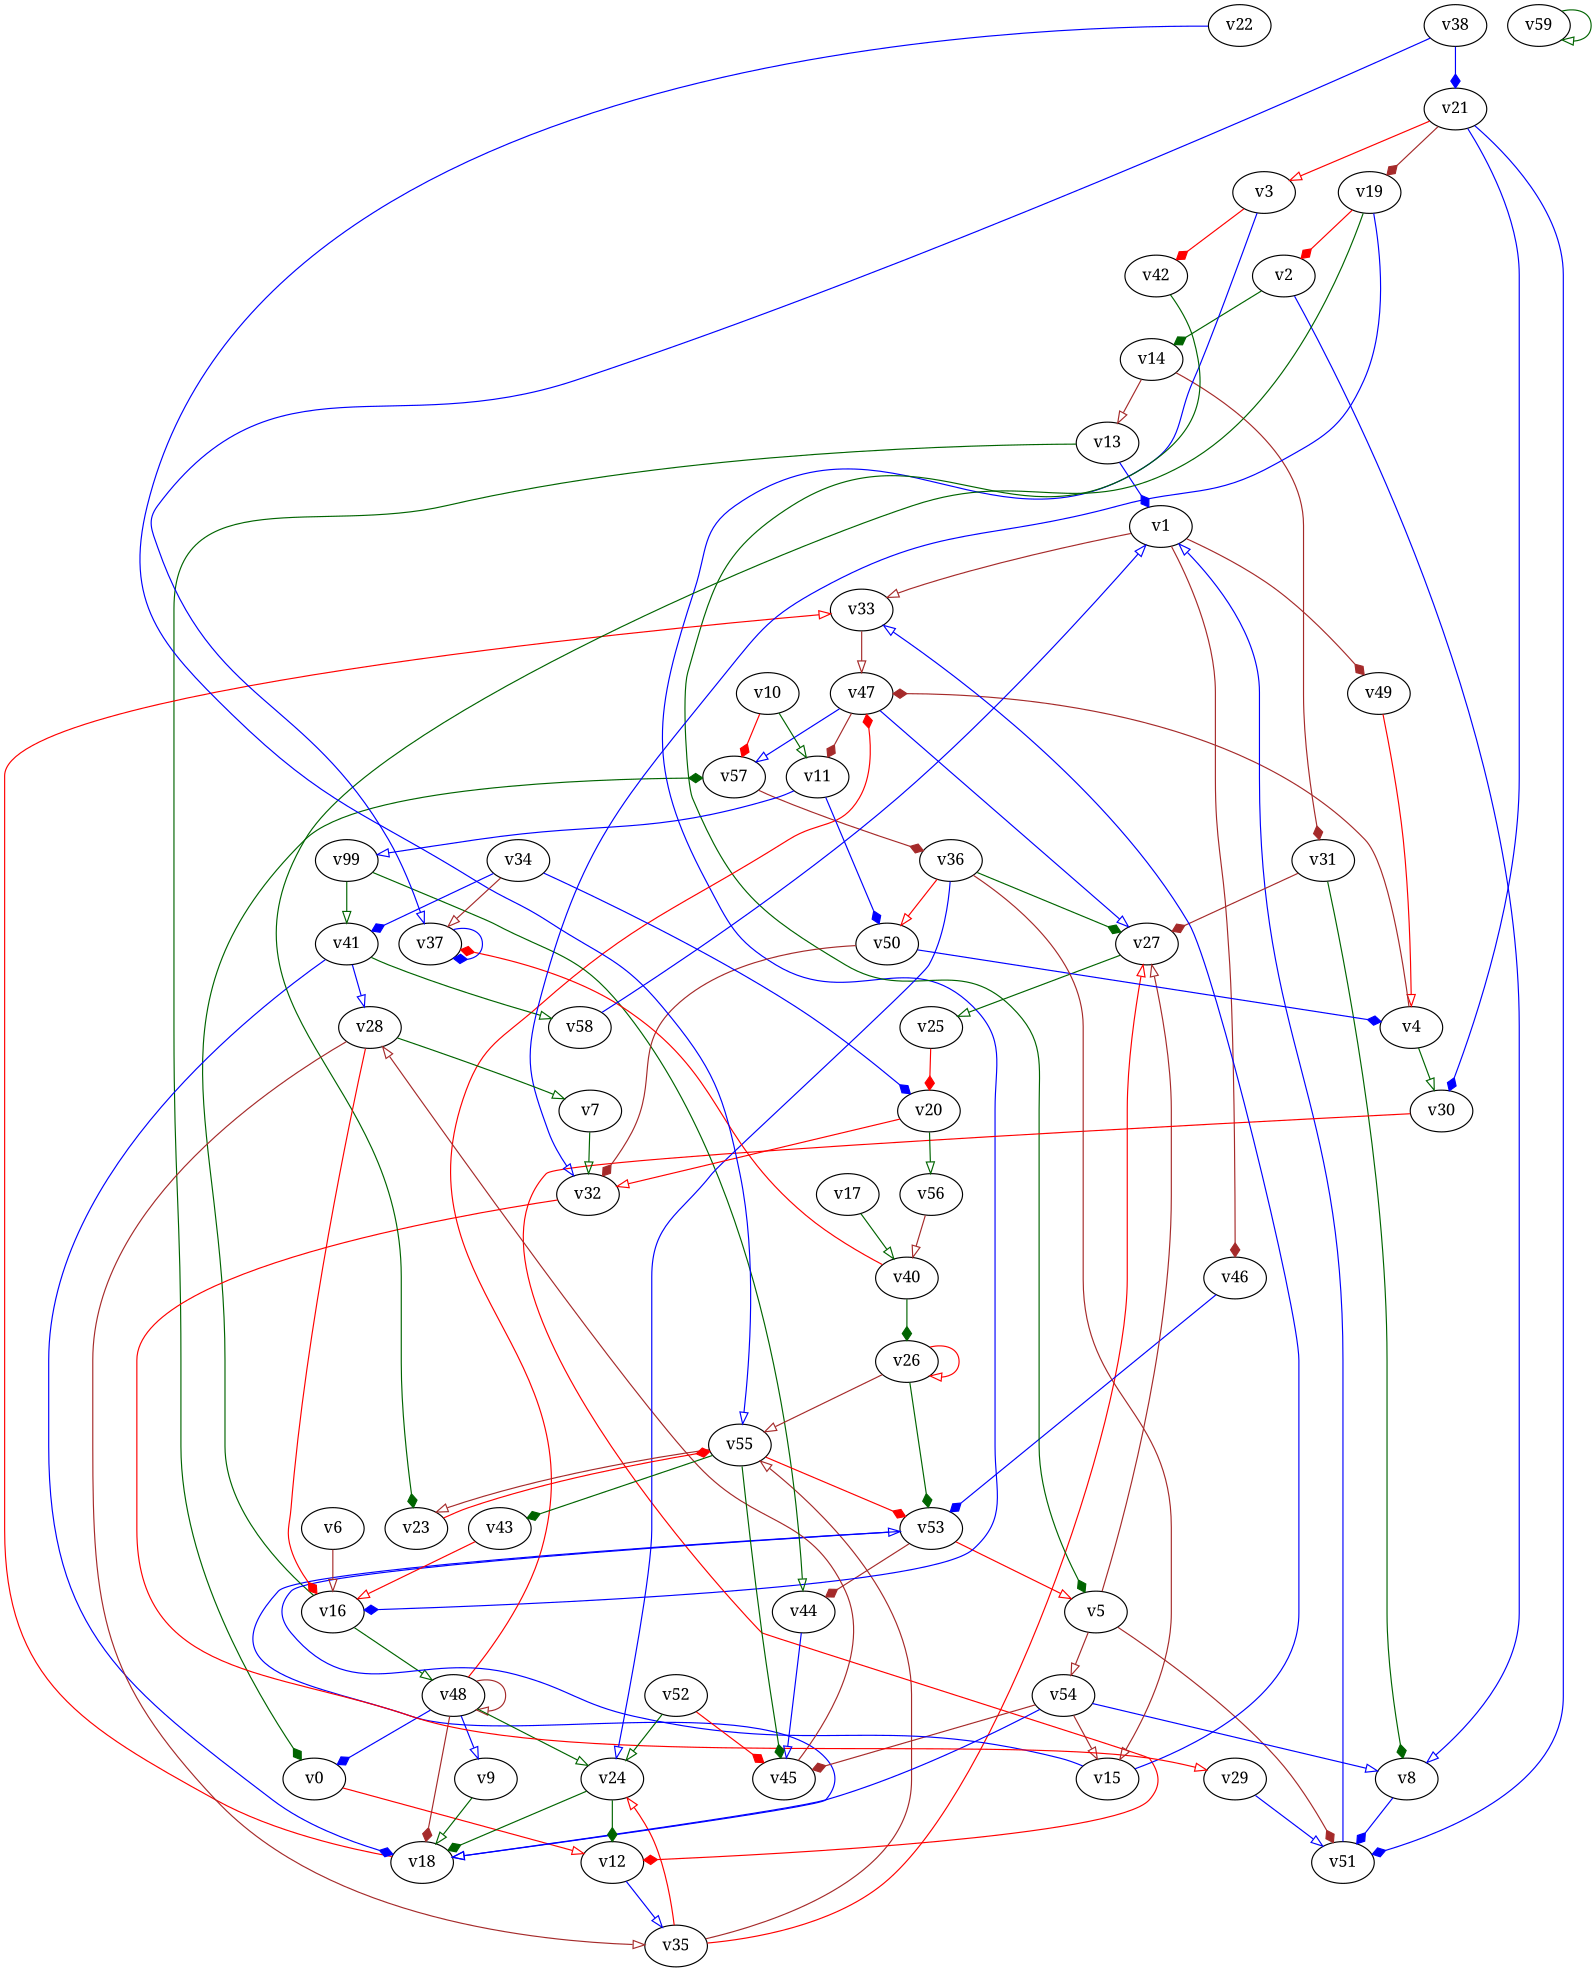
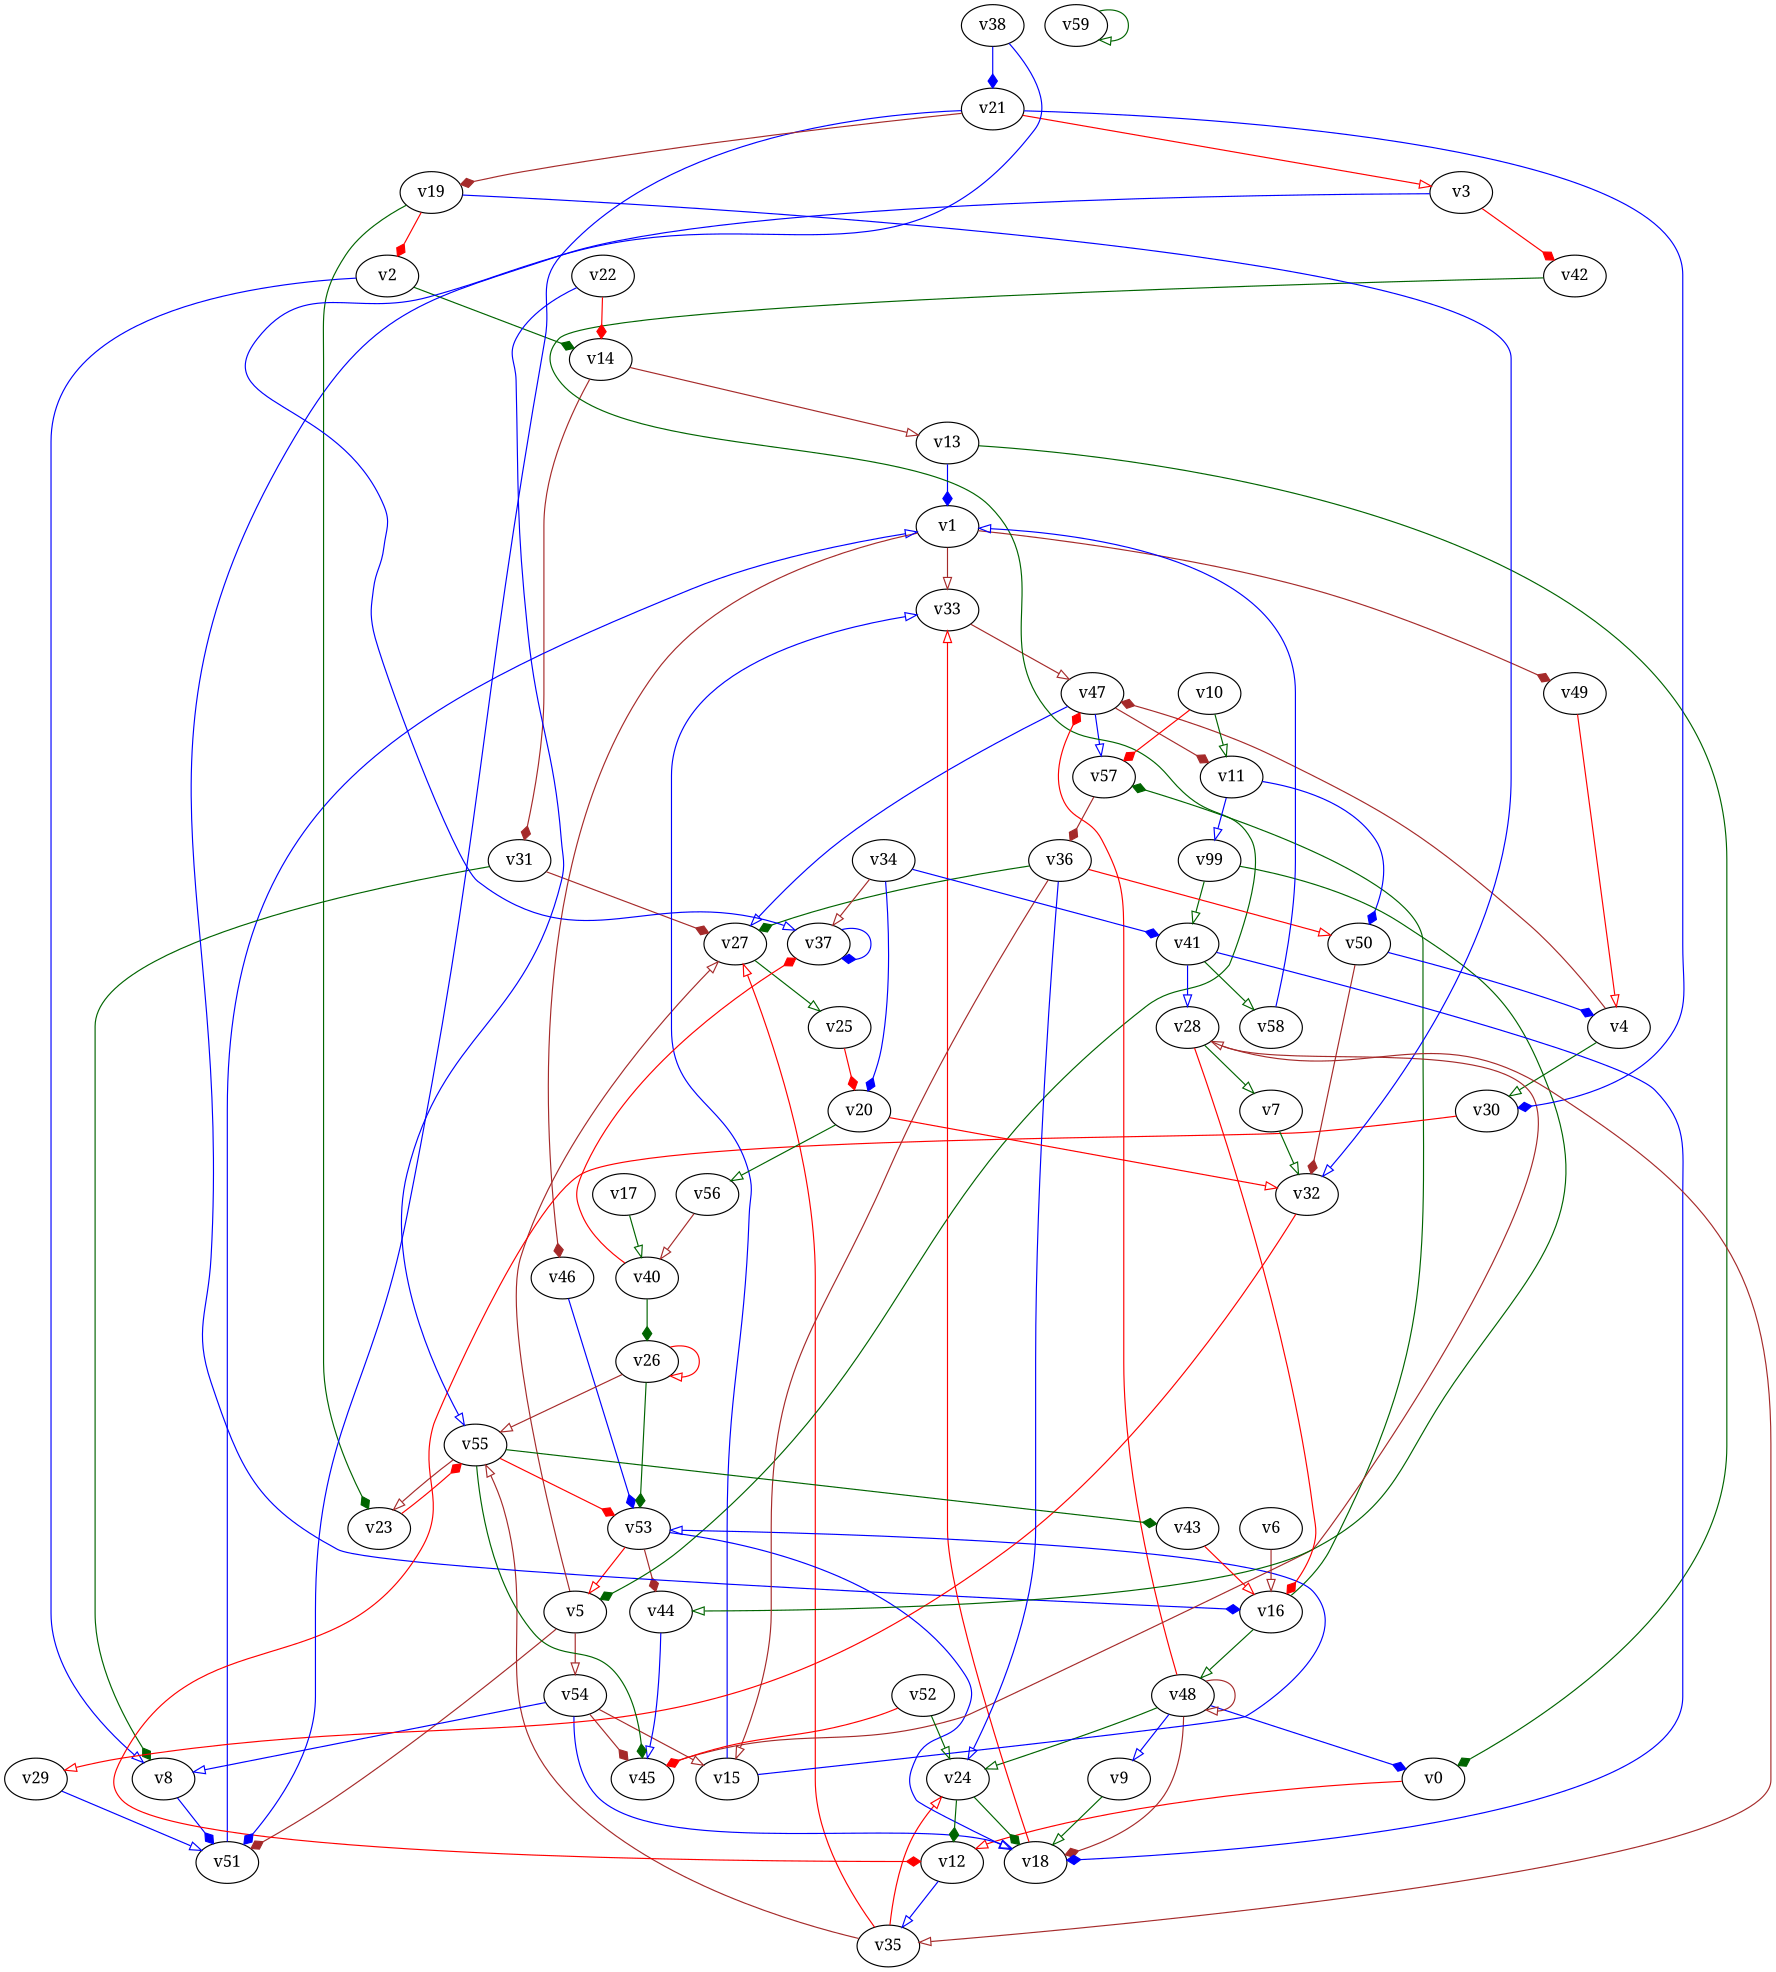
edge "v22" -> "v14": added
